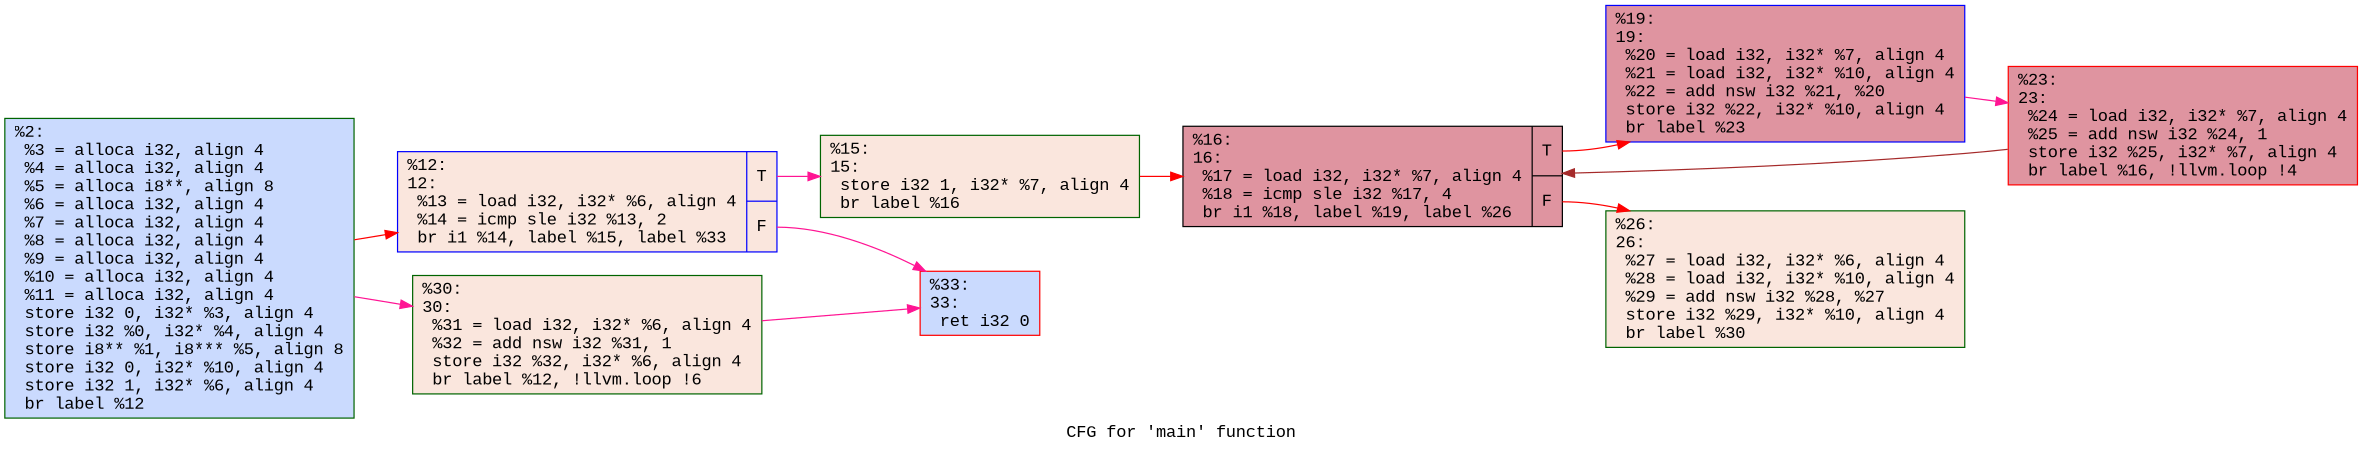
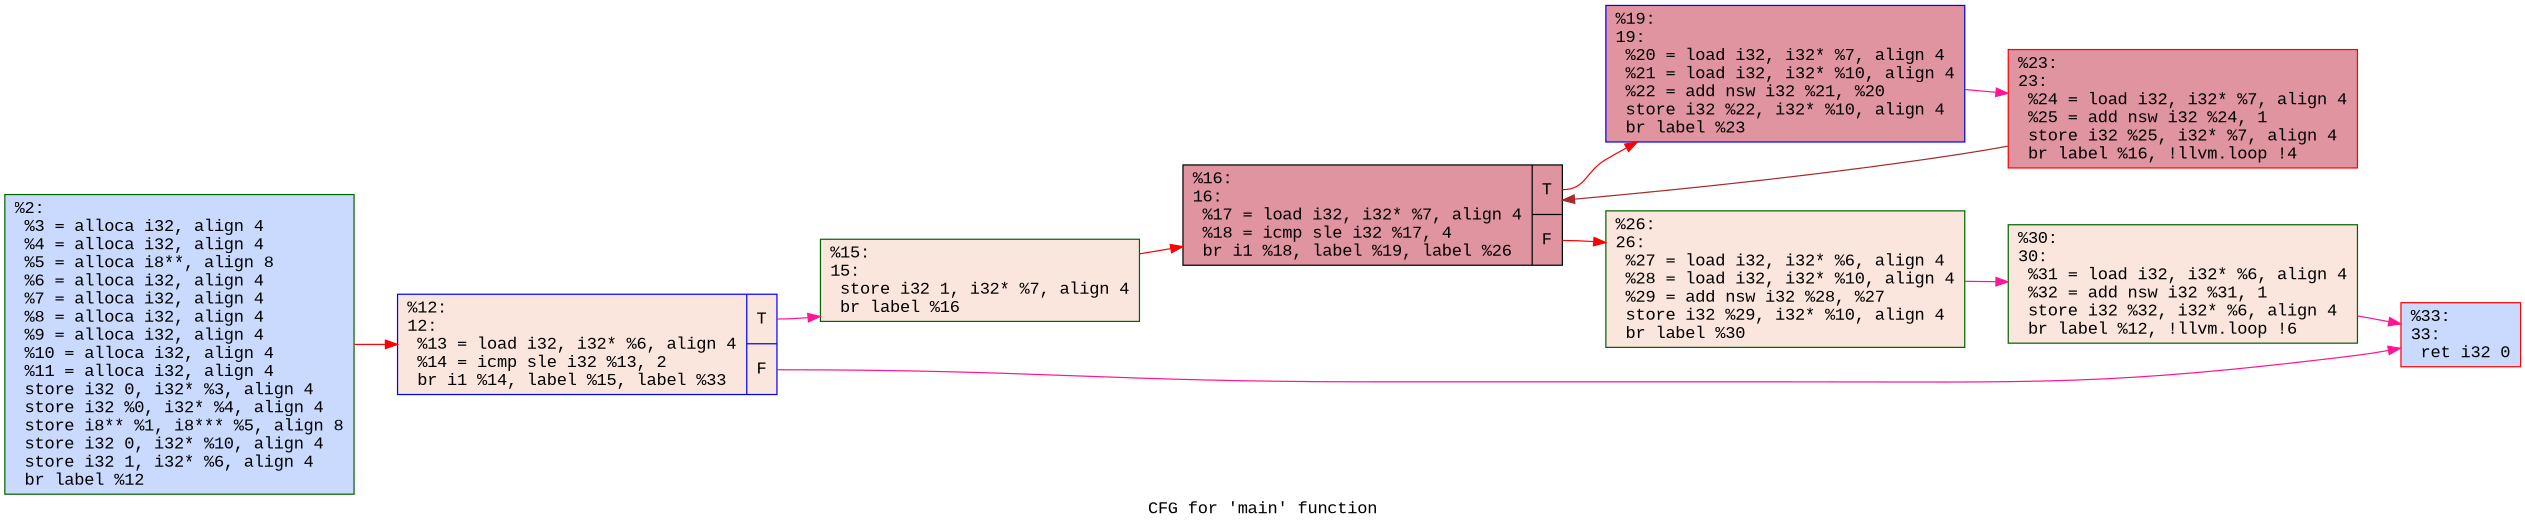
edge "%2:" -> "%30:": now "%26:" -> "%30:"
